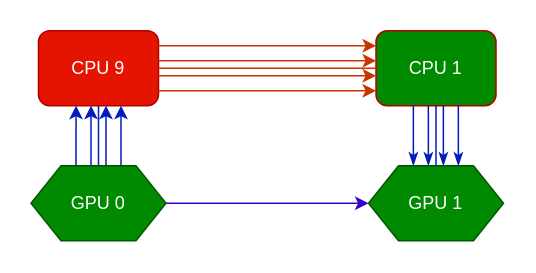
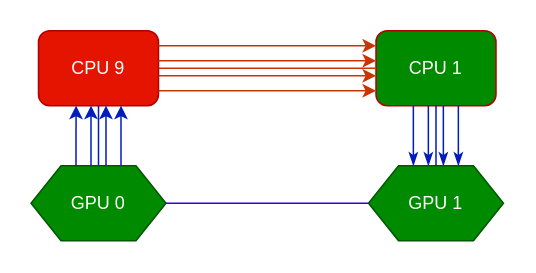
edge "GPU 0" -> "GPU 1": arrowhead classic -> none
